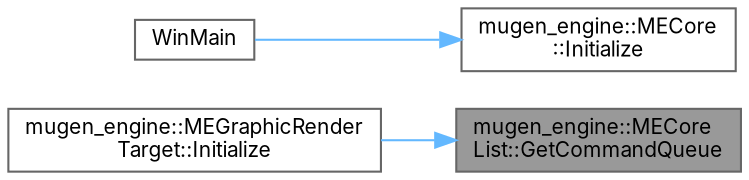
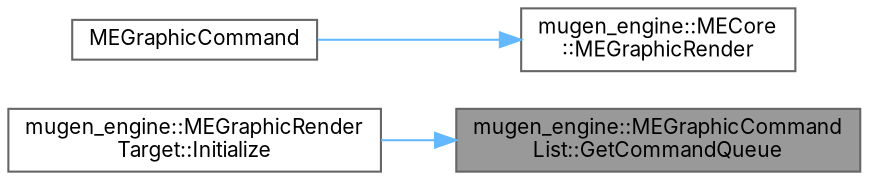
node "WinMain": label "WinMain" -> "MEGraphicCommand"
node "mugen_engine::MECore ::Initialize": label "mugen_engine::MECore ::Initialize" -> "mugen_engine::MECore ::MEGraphicRender"
node "mugen_engine::MECore List::GetCommandQueue": label "mugen_engine::MECore List::GetCommandQueue" -> "mugen_engine::MEGraphicCommand List::GetCommandQueue"
